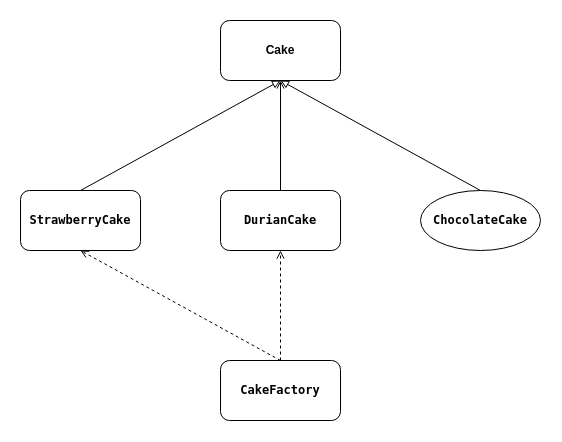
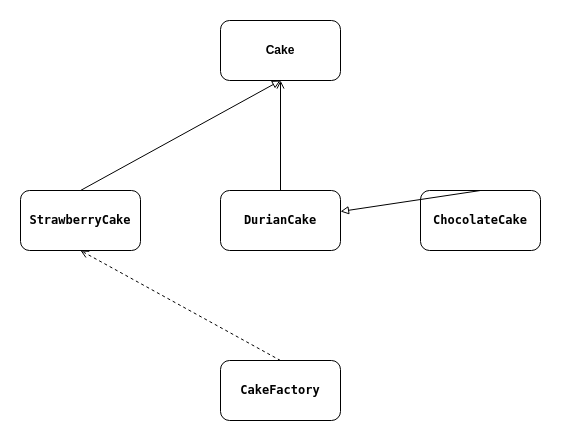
edge "ChocolateCake" -> "Cake": now "ChocolateCake" -> "DurianCake"
node "ChocolateCake": shape ellipse -> rounded rectangle
edge "CakeFactory" -> "DurianCake": removed
